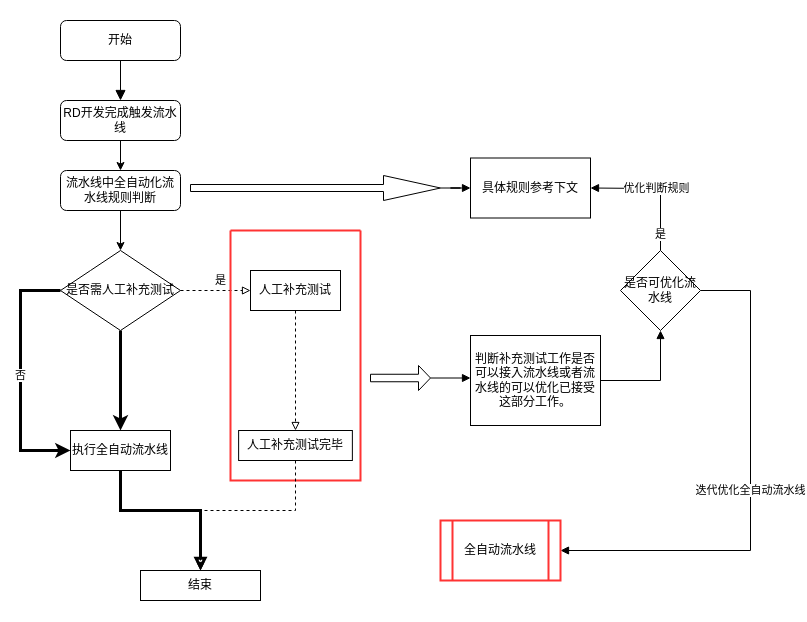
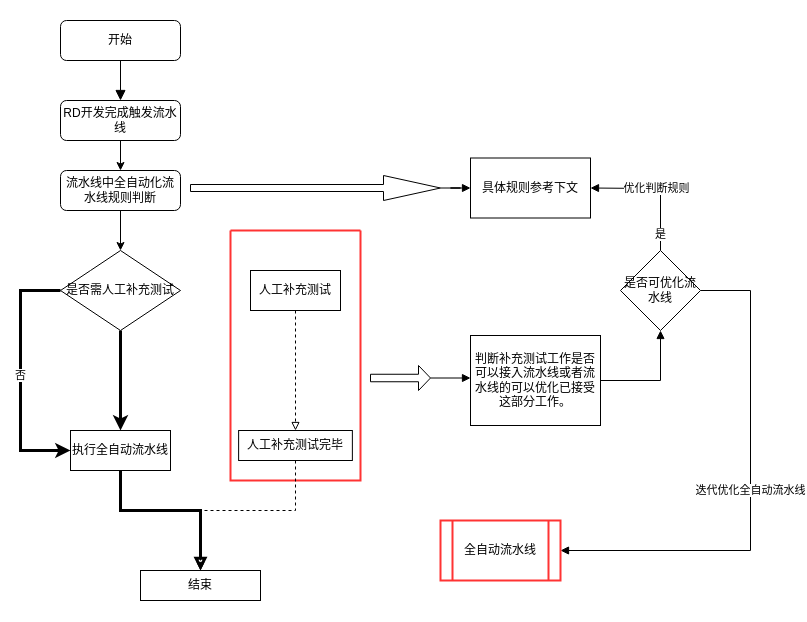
edge "是否需人工补充测试" -> "人工补充测试": removed, label "是"
